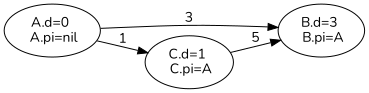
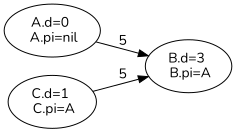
edge "A.d=0 A.pi=nil" -> "B.d=3 B.pi=A": label "3" -> "5"
edge "A.d=0 A.pi=nil" -> "C.d=1 C.pi=A": removed, label "1"
